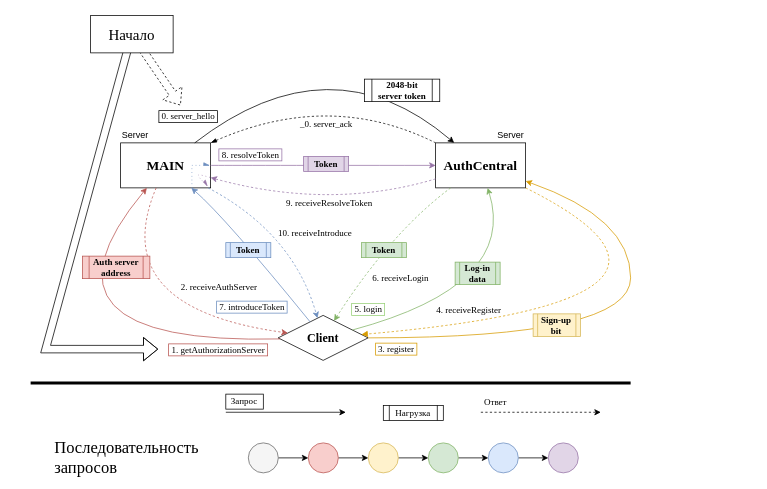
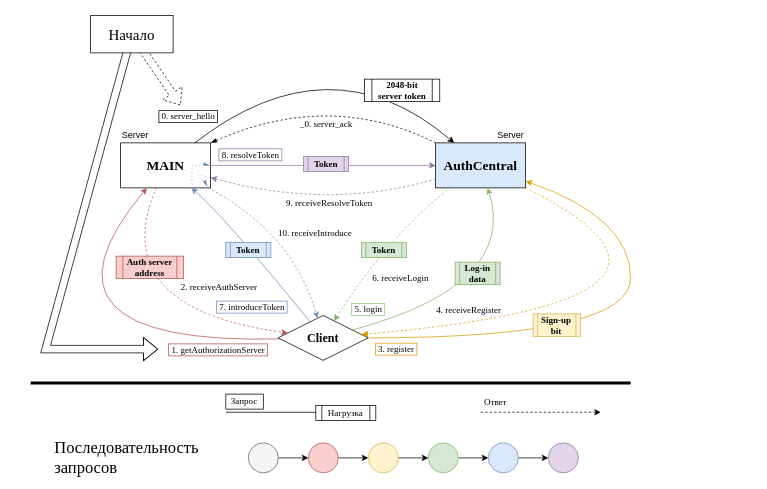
node "AuthCentral": fillcolor #ffffff -> #dae8fc
node "Auth server address": moved (116, 267) -> (150, 267)
node "Нагрузка": moved (413, 413) -> (346, 413)
